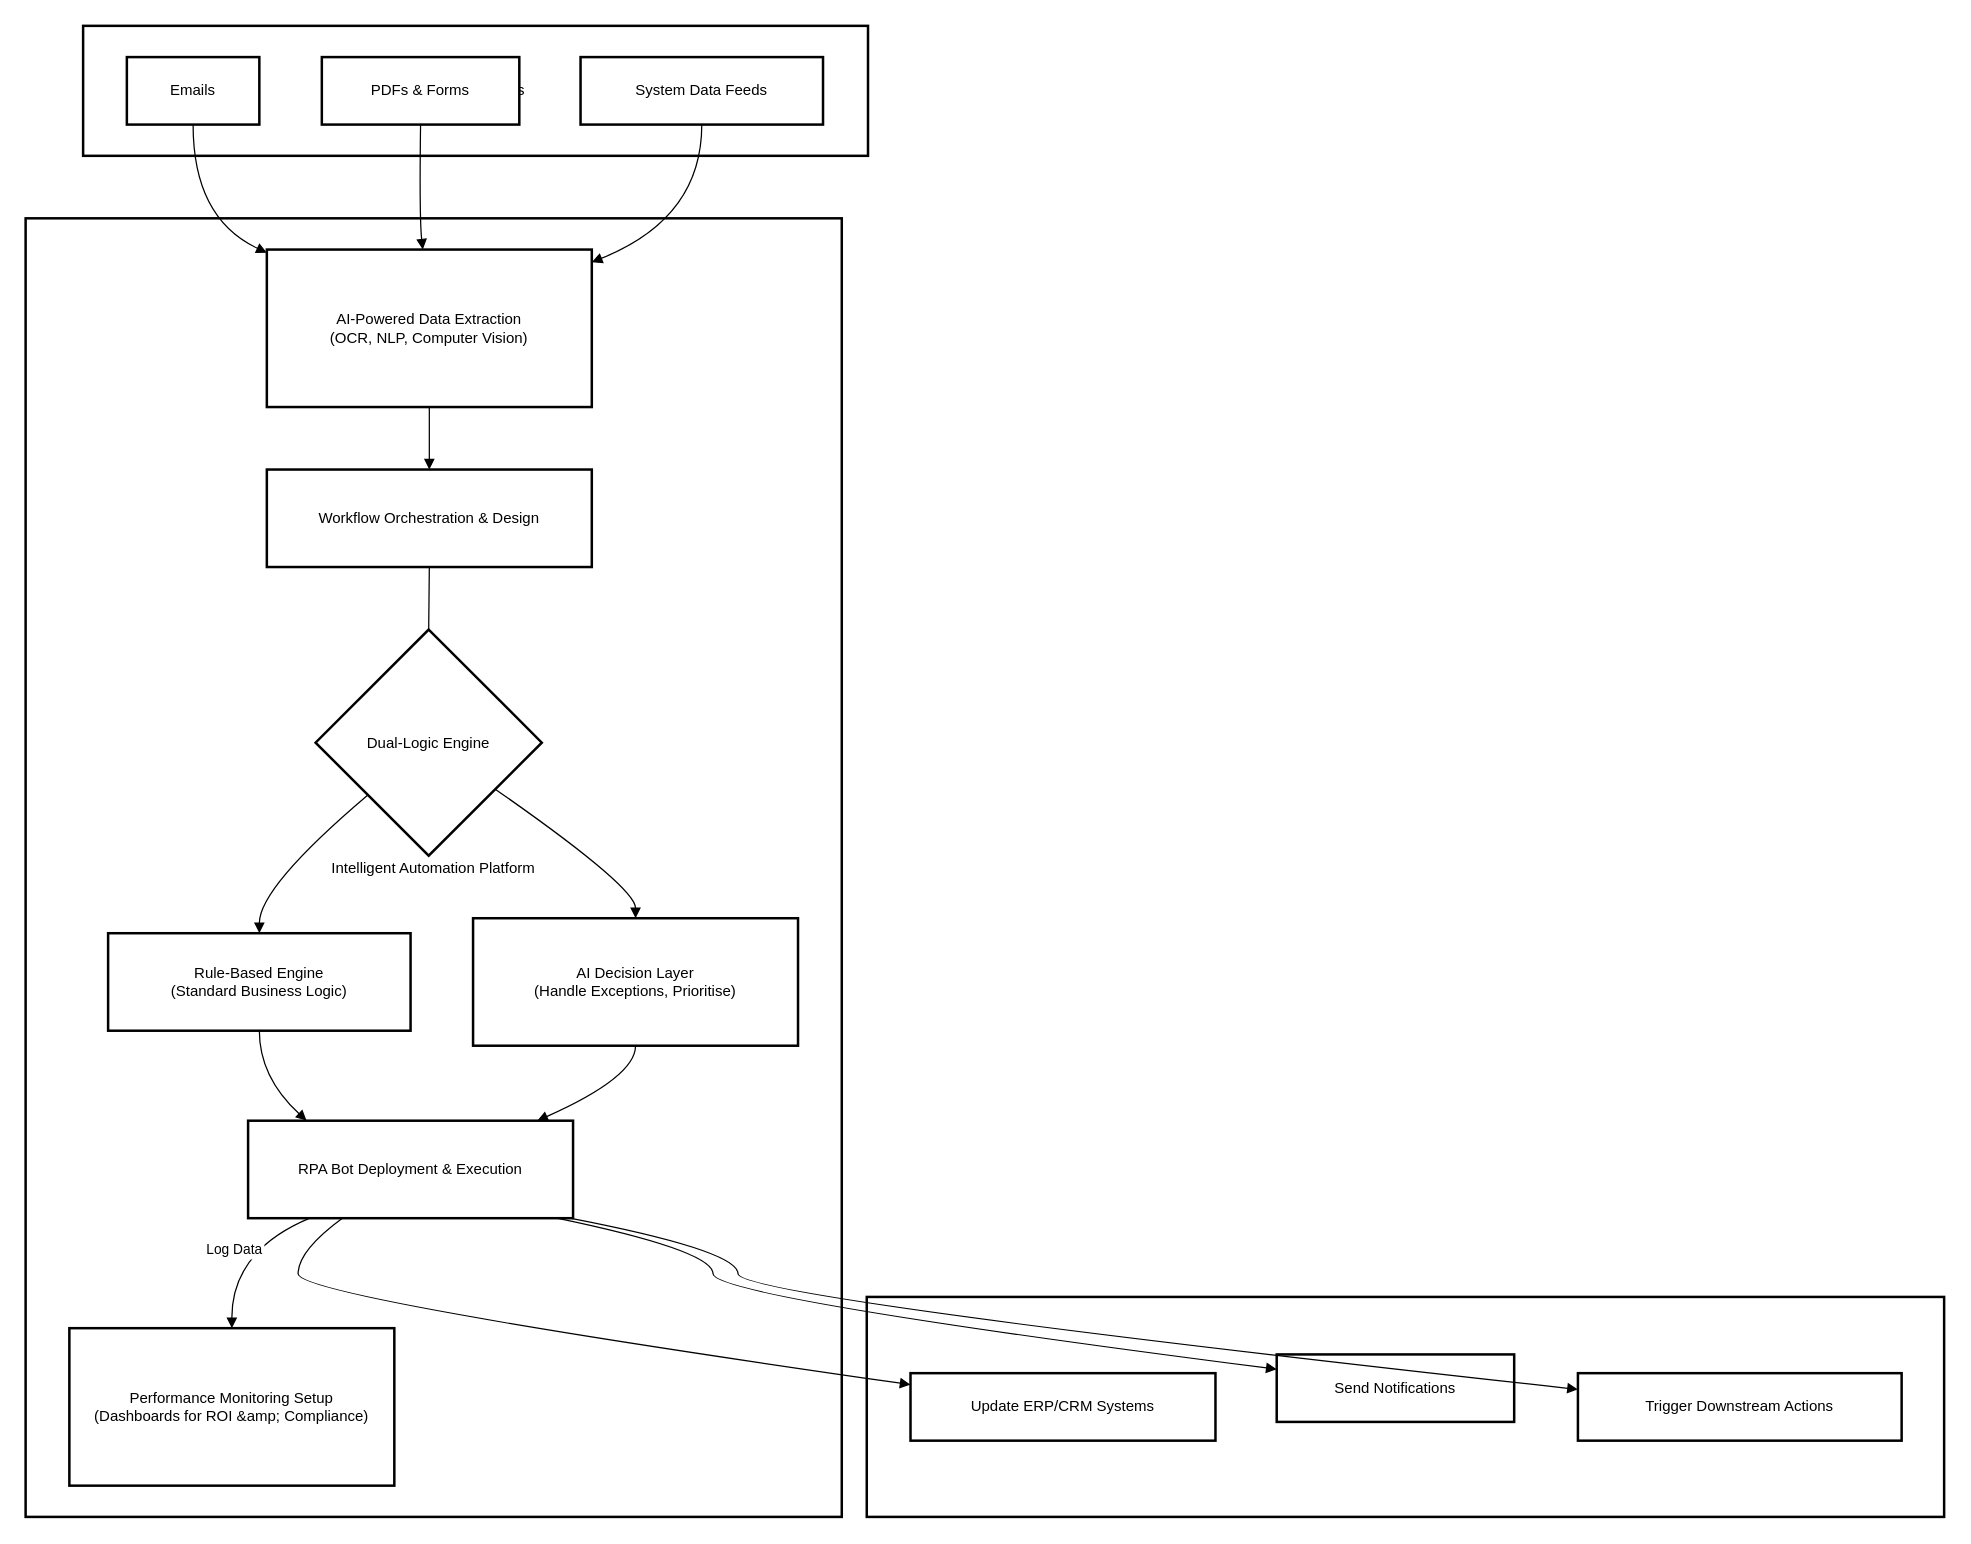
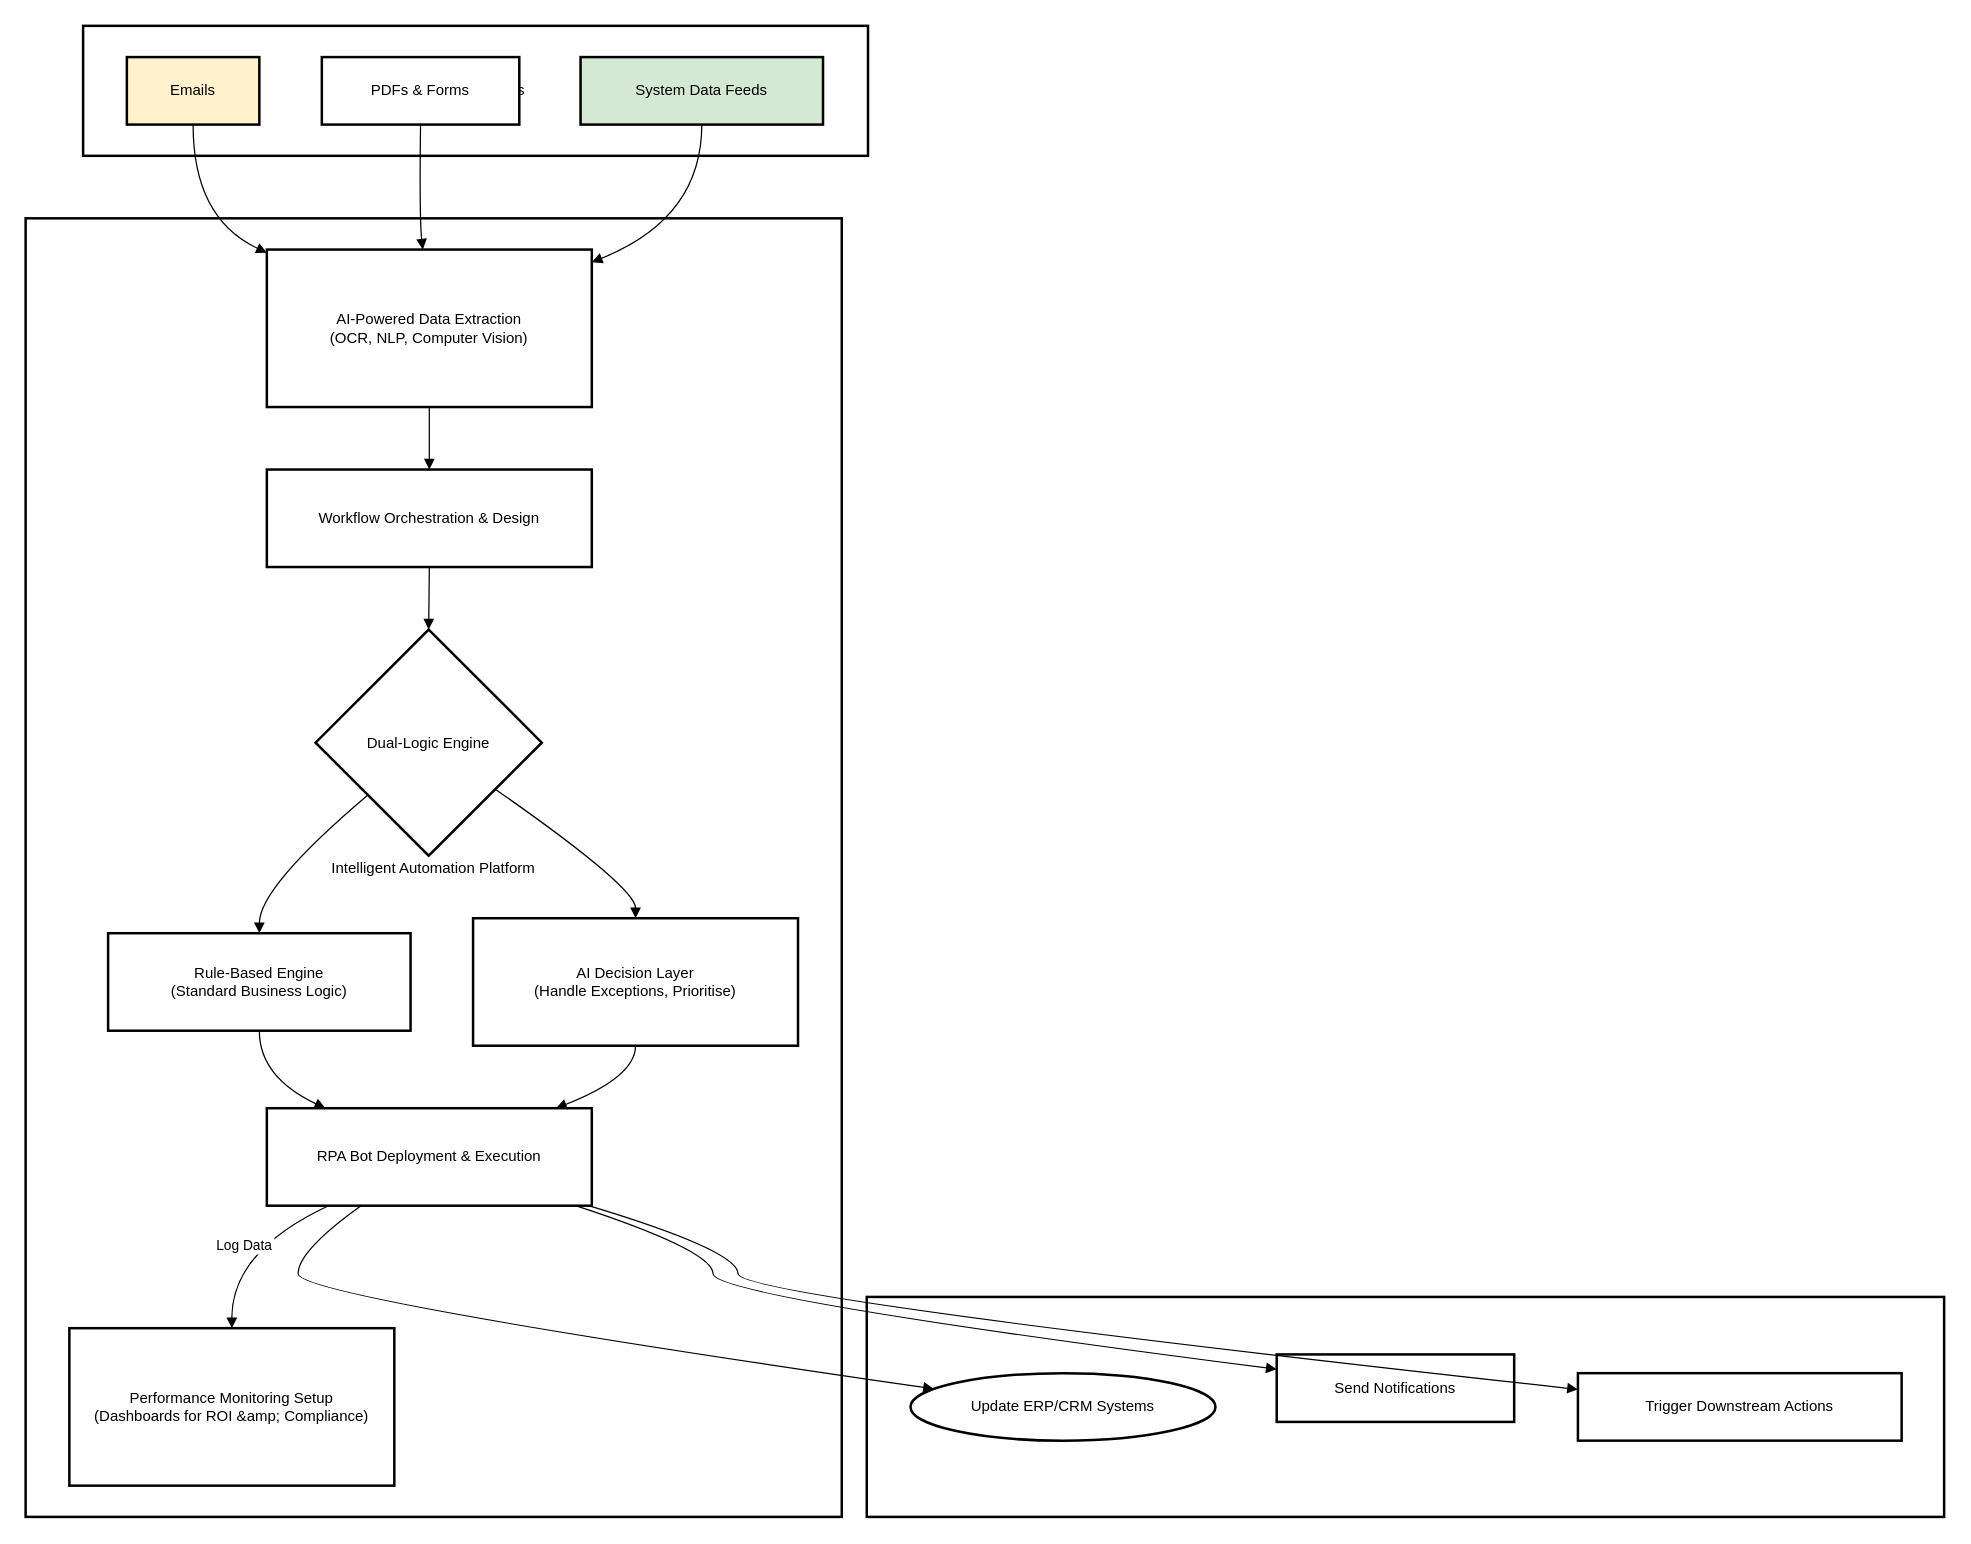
node "Emails": fillcolor #ffffff -> #fff2cc
node "System Data Feeds": fillcolor #ffffff -> #d5e8d4
edge "Workflow Orchestration & Design" -- "Dual-Logic Engine": arrowhead none -> block
node "RPA Bot Deployment & Execution": moved (411, 1169) -> (429, 1157)
node "Update ERP/CRM Systems": shape rectangle -> ellipse
